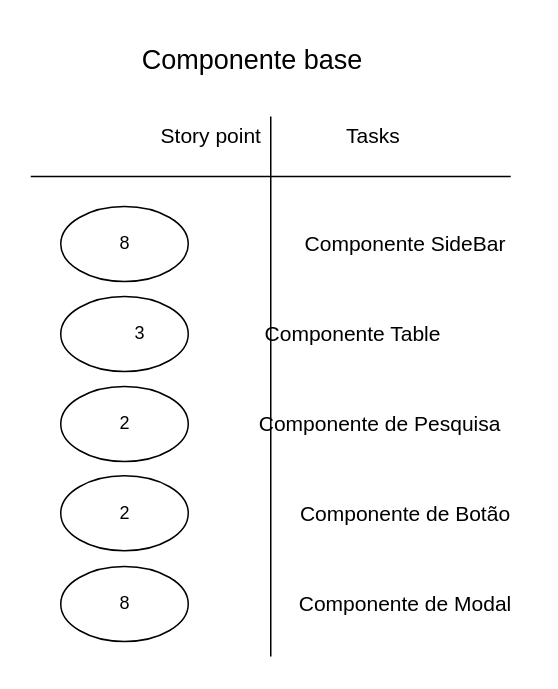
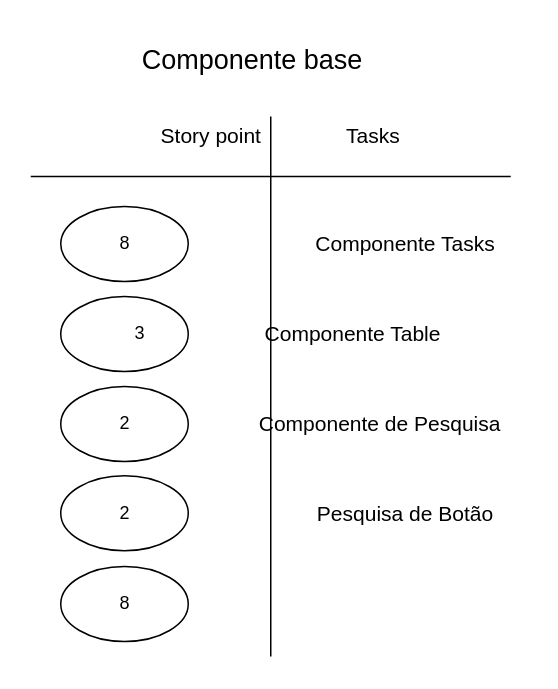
node "Componente SideBar": label "Componente SideBar" -> "Componente Tasks"
node "Componente de Botão": label "Componente de Botão" -> "Pesquisa de Botão"
node "Componente de Modal": removed
